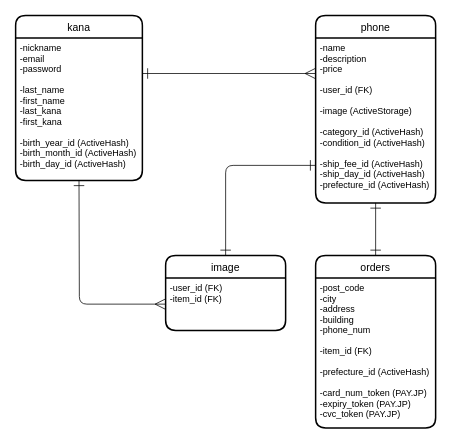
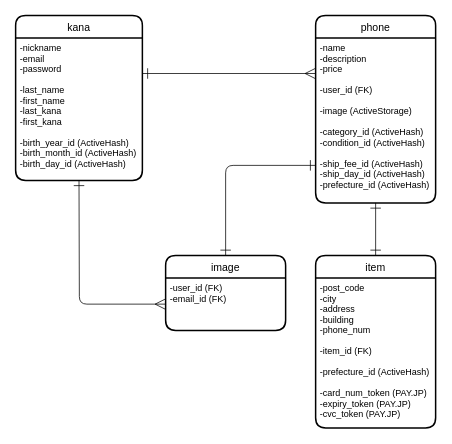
node "orders": label "orders" -> "item"
node "-user_id (FK) -item_id (FK)": label "-user_id (FK) -item_id (FK)" -> "-user_id (FK) -email_id (FK)"
